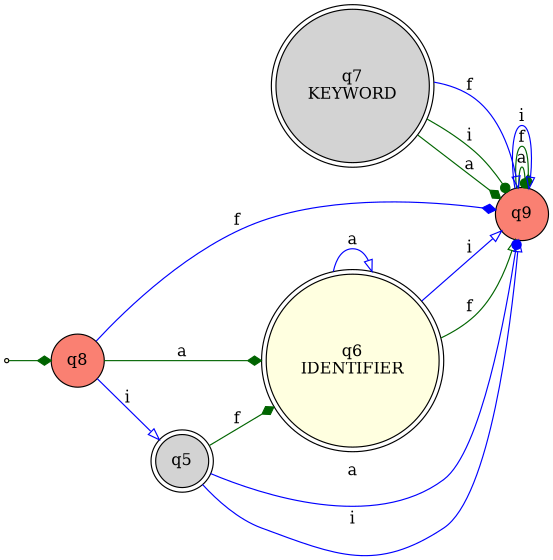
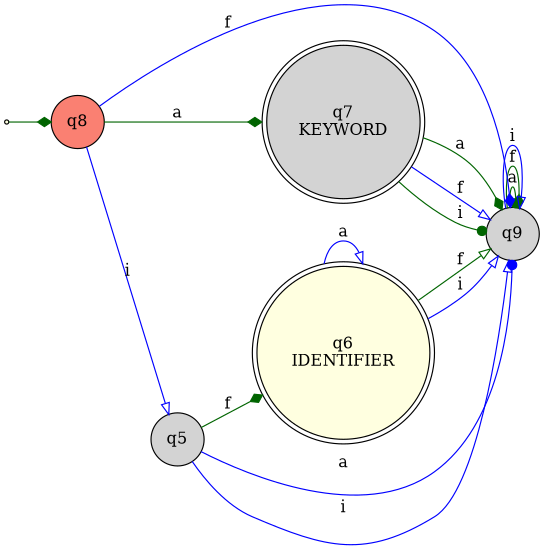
node "q9": fillcolor salmon -> lightgrey
edge "q8" -> "q6 IDENTIFIER": now "q8" -> "q7 KEYWORD"
node "q5": shape doublecircle -> circle
